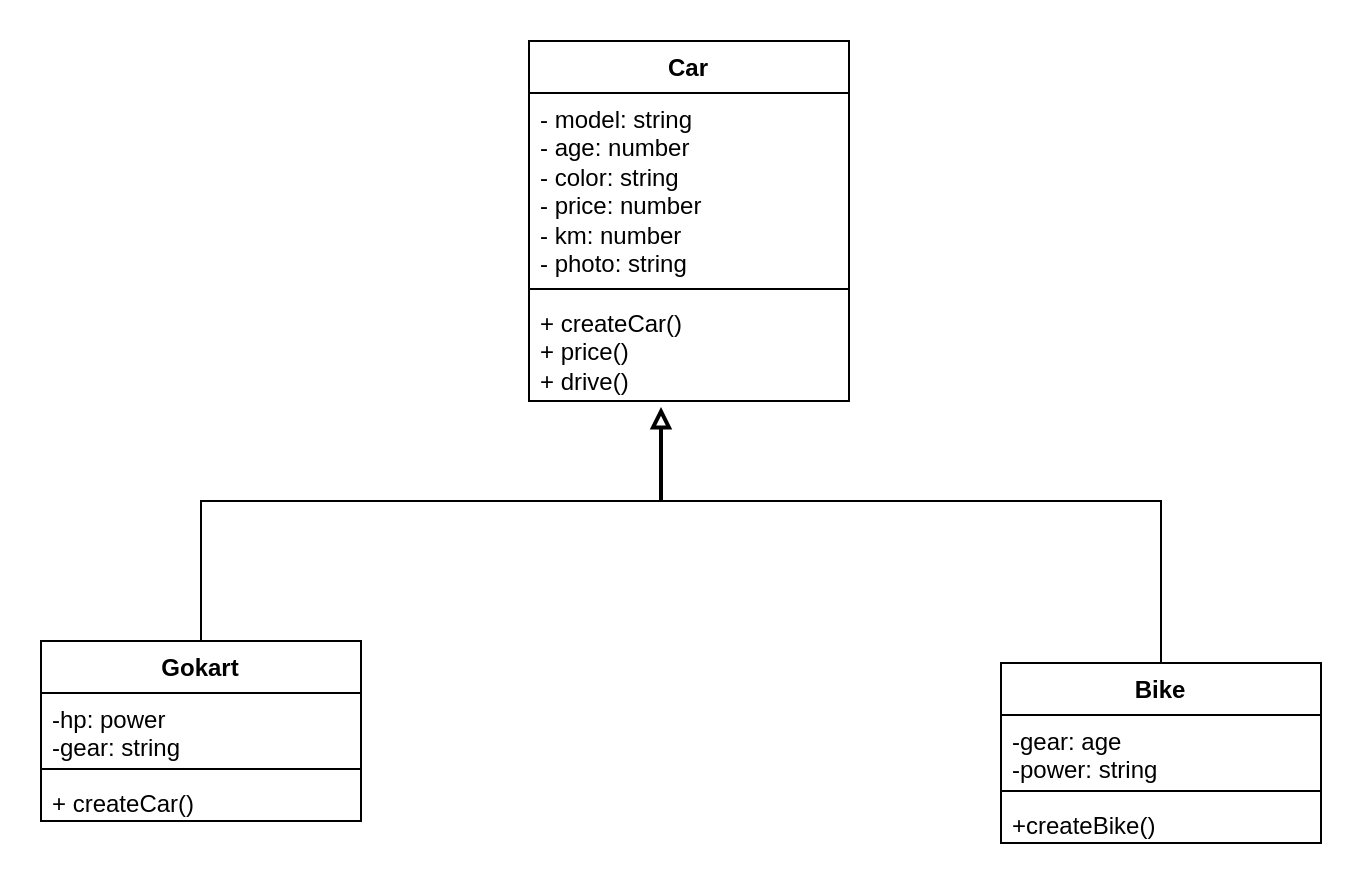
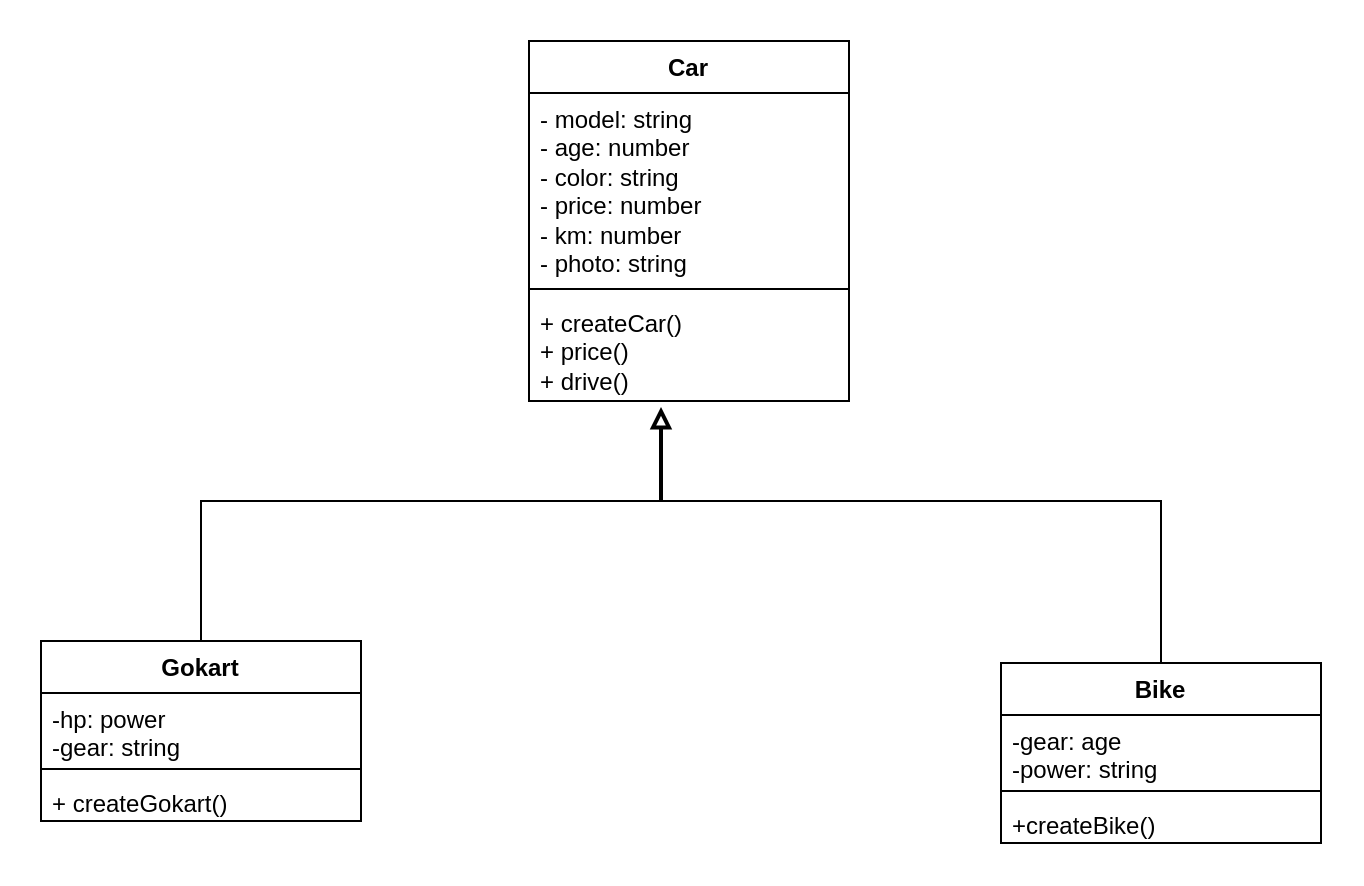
node "+ createCar()": label "+ createCar()" -> "+ createGokart()"
